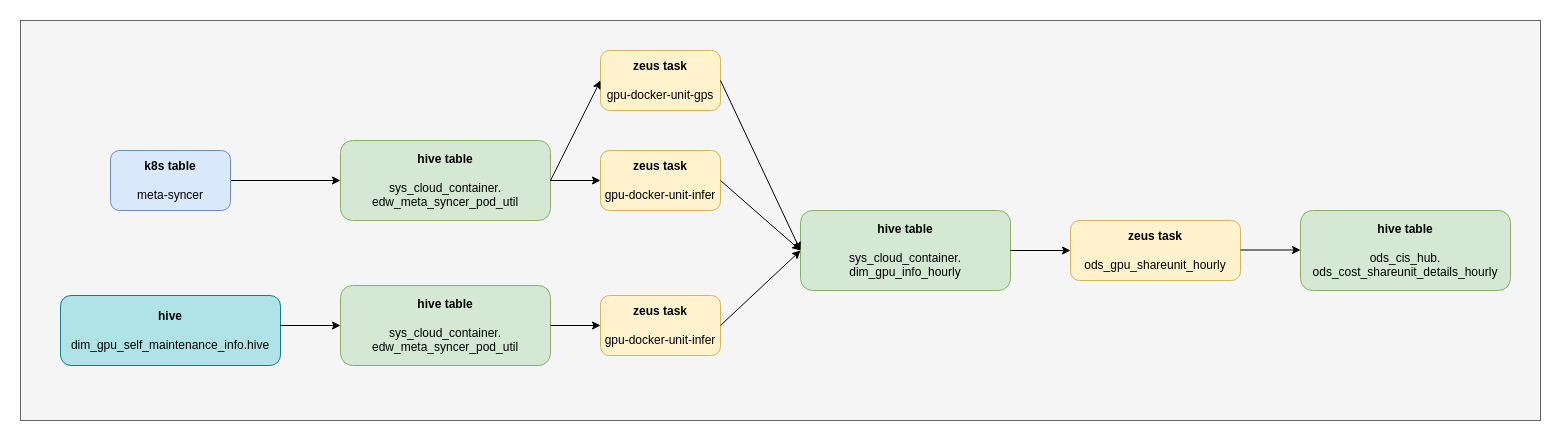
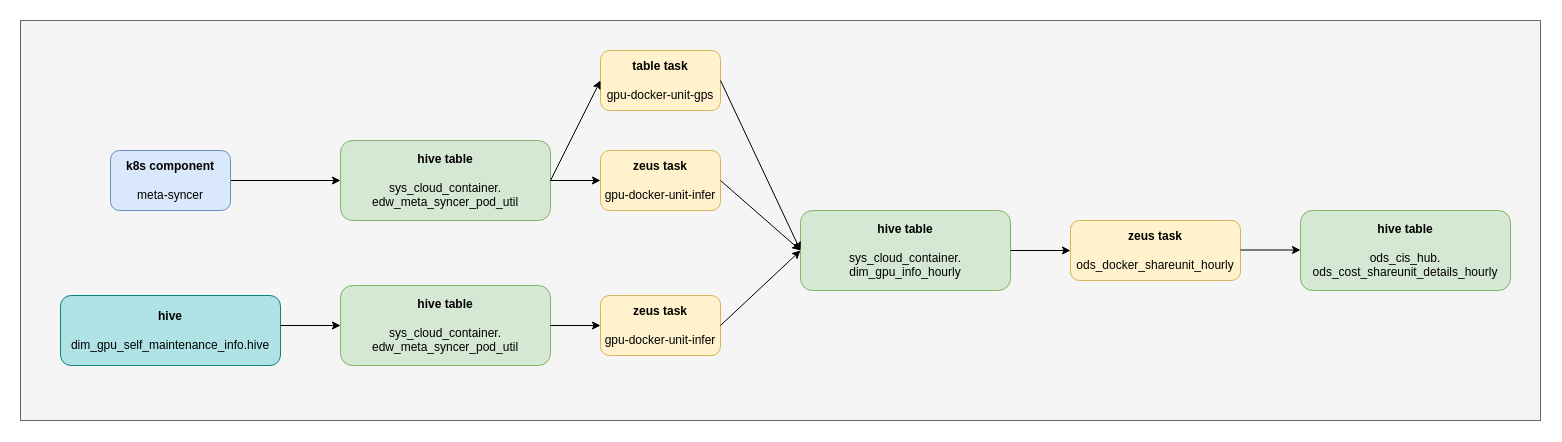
node "zeus task gpu-docker-unit-gps": label "zeus task gpu-docker-unit-gps" -> "table task gpu-docker-unit-gps"
node "k8s table meta-syncer": label "k8s table meta-syncer" -> "k8s component meta-syncer"
node "zeus task ods_gpu_shareunit_hourly": label "zeus task ods_gpu_shareunit_hourly" -> "zeus task ods_docker_shareunit_hourly"
